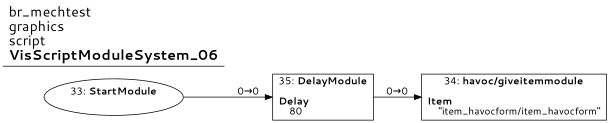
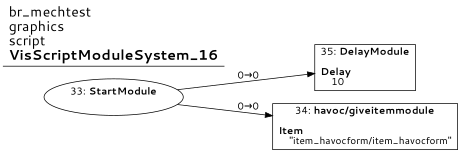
node "br_mechtest": text "VisScriptModuleSystem_06" -> "VisScriptModuleSystem_16"
edge "35:" -> "34:": now "33:" -> "34:"
node "35:": text "80" -> "10"
